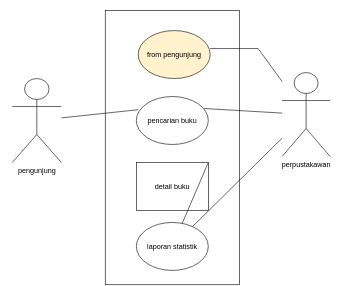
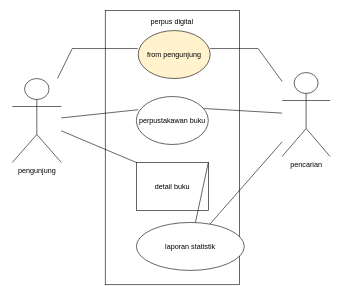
node "perpus digital": added
edge "from pengunjung" -- "pengunjung": added
node "pencarian buku": label "pencarian buku" -> "perpustakawan buku"
edge "pengunjung" -- "detail buku": added
node "perpustakawan": label "perpustakawan" -> "pencarian"
node "laporan statistik": size 72x48 -> 108x48
